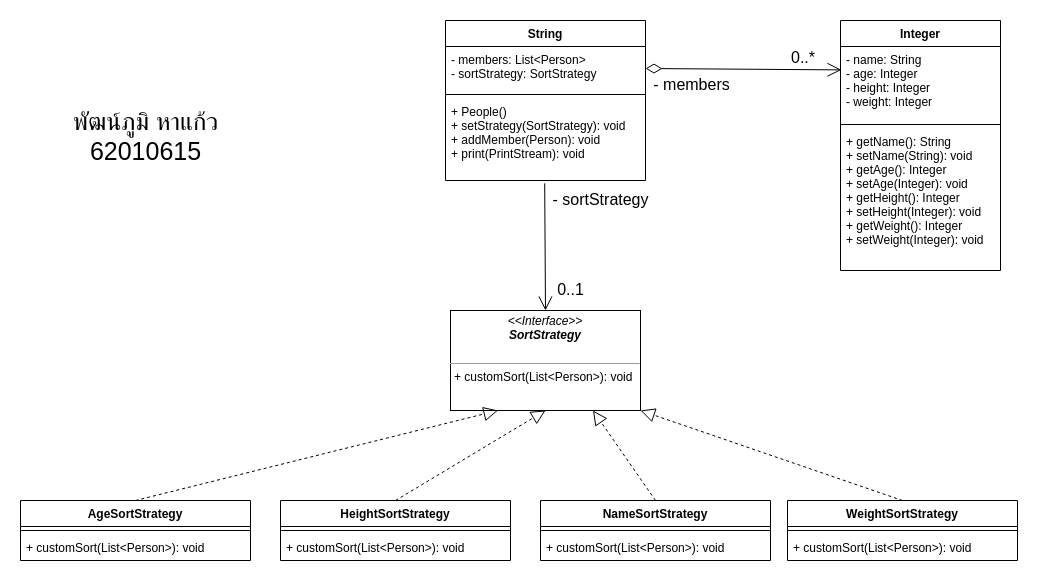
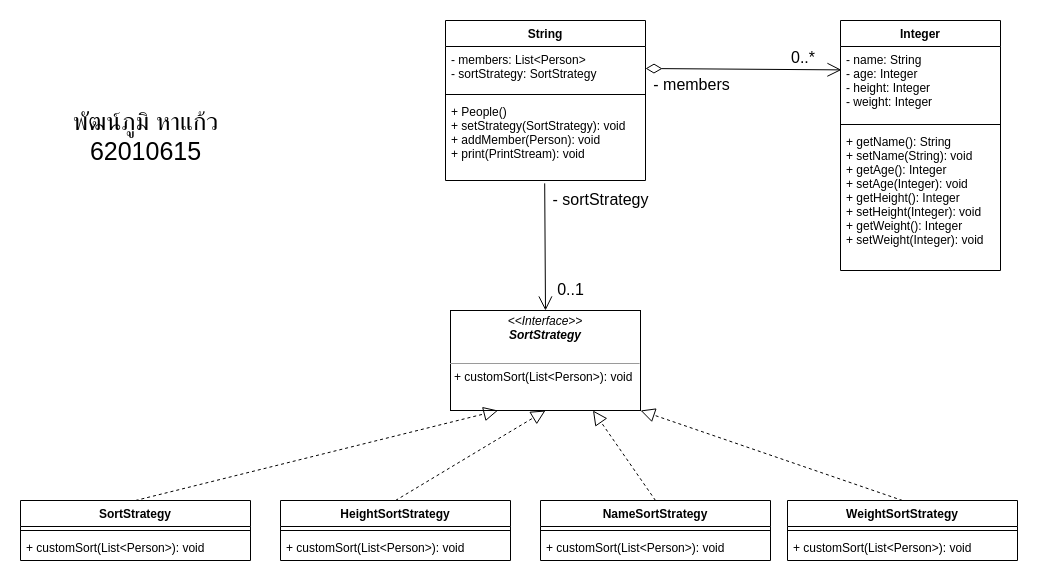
node "AgeSortStrategy": label "AgeSortStrategy" -> "SortStrategy"
